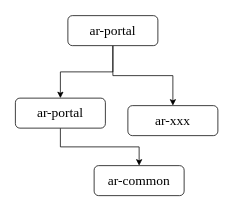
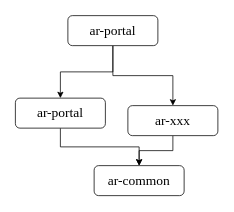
edge "ar-xxx" -> "ar-common": added
